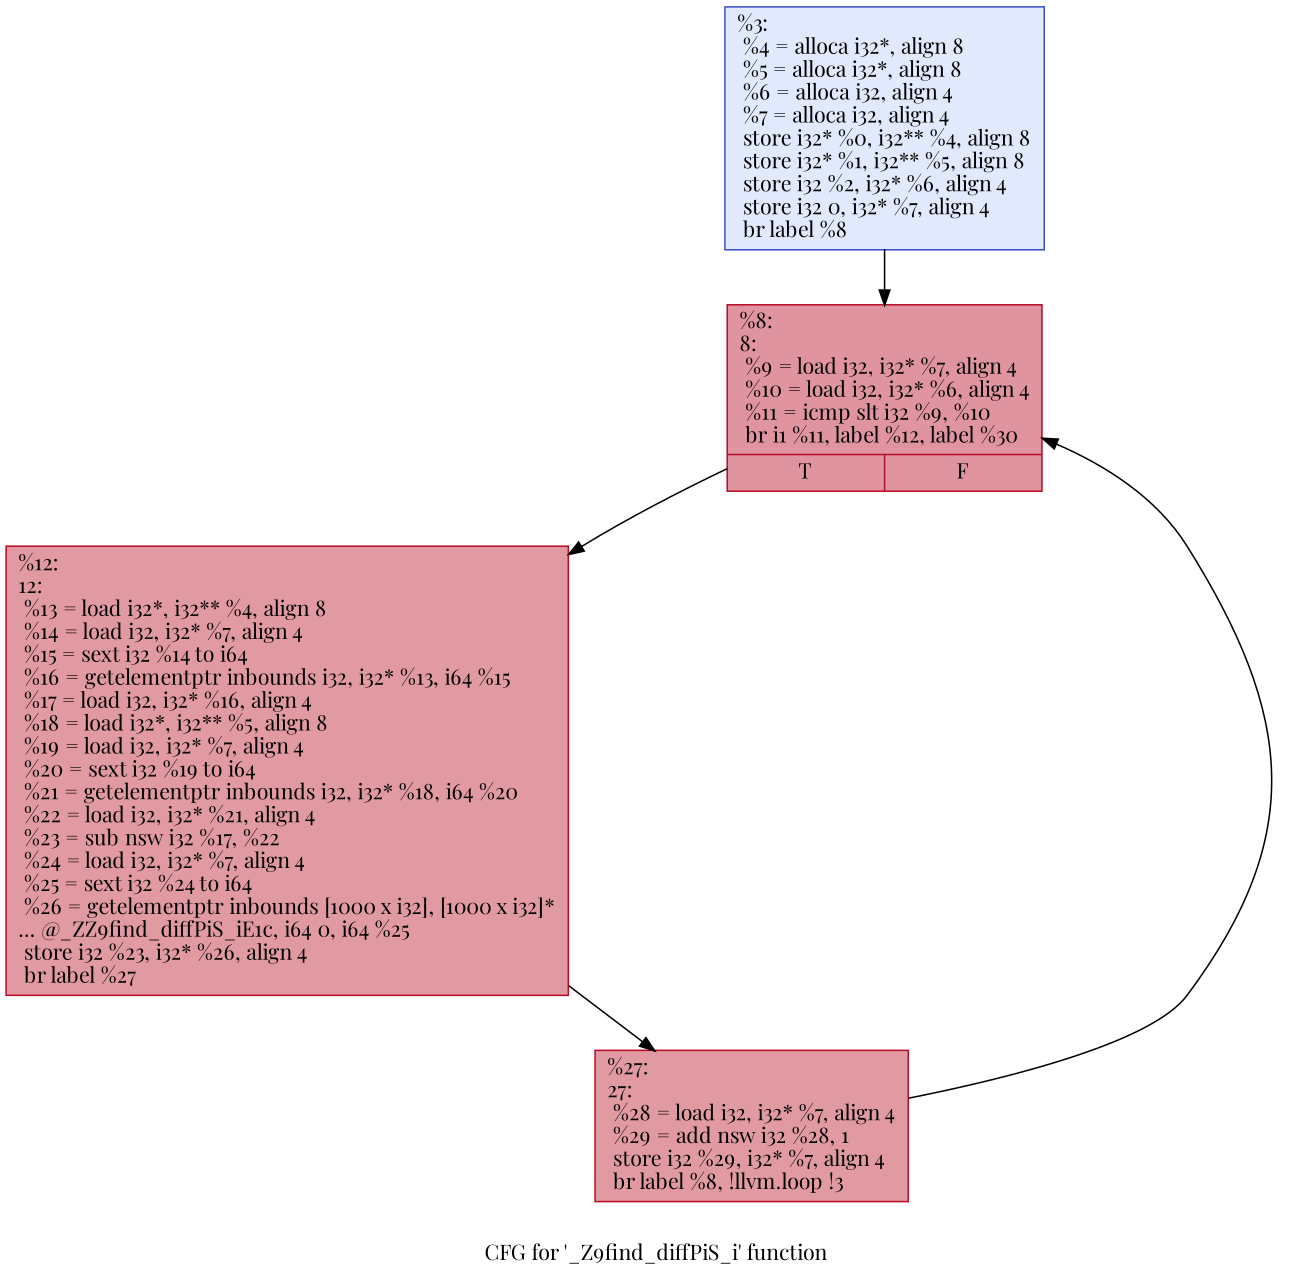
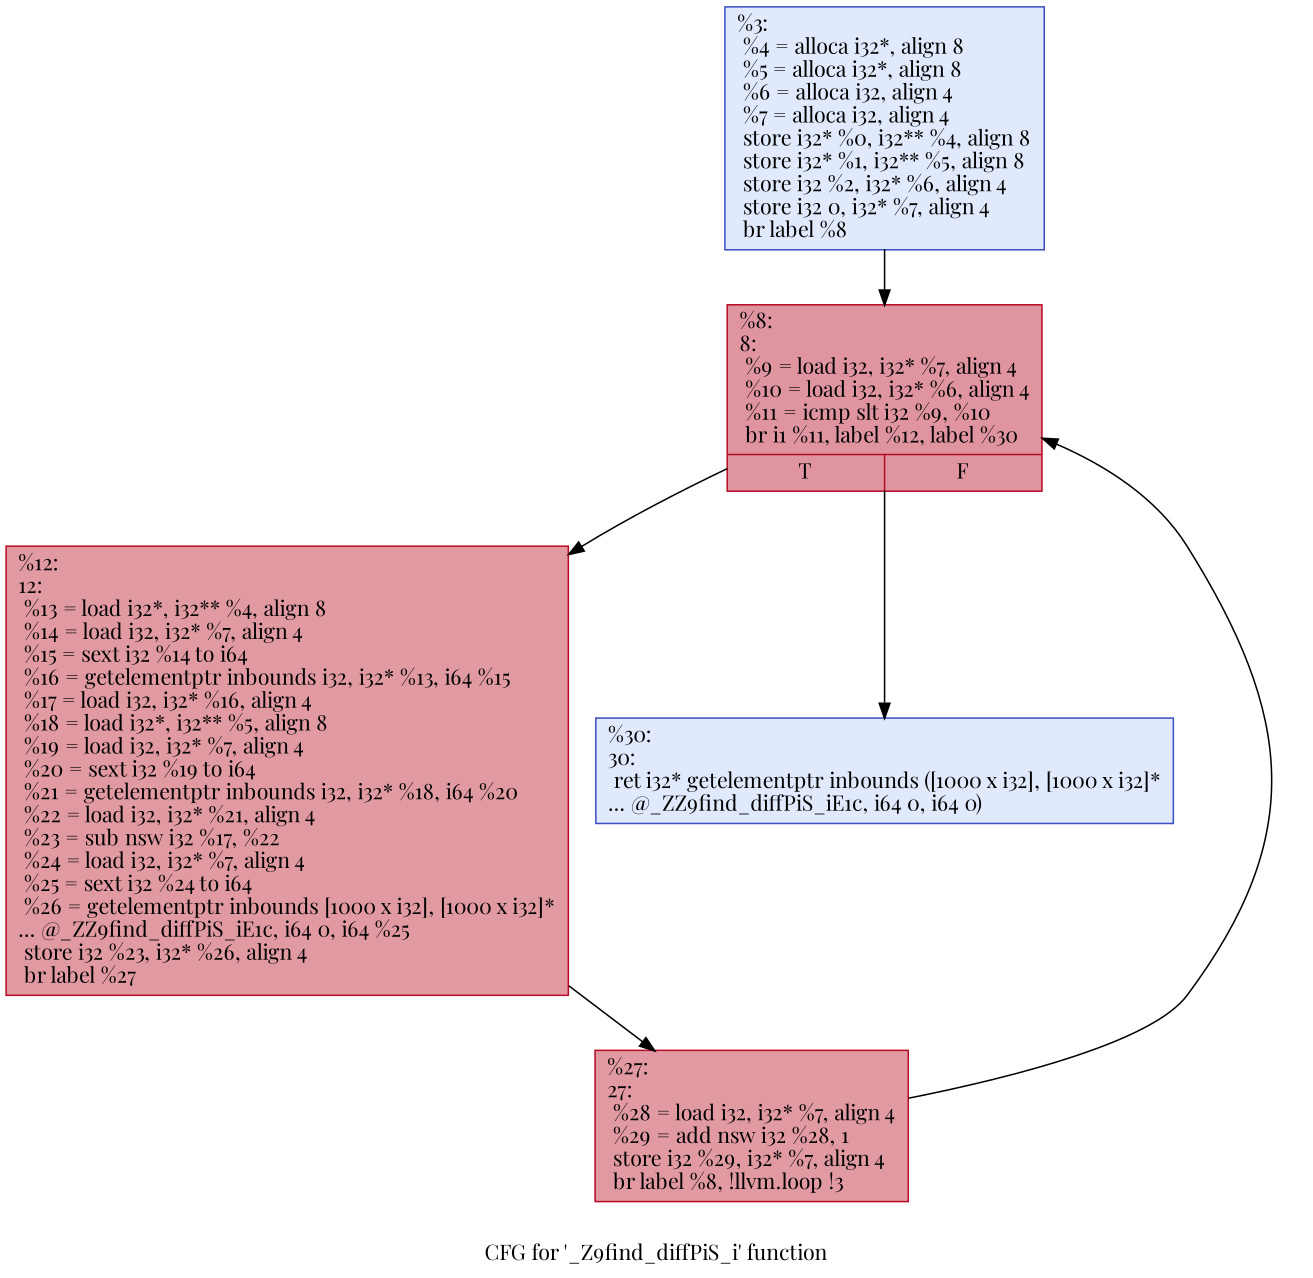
node "%30:": added
